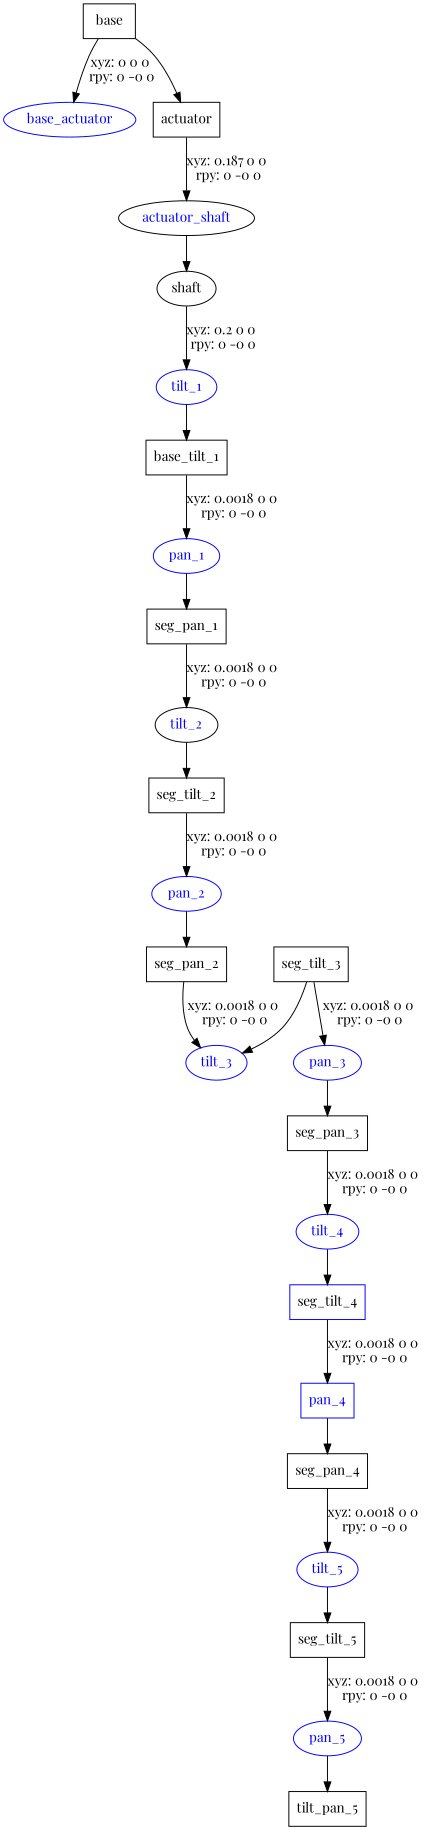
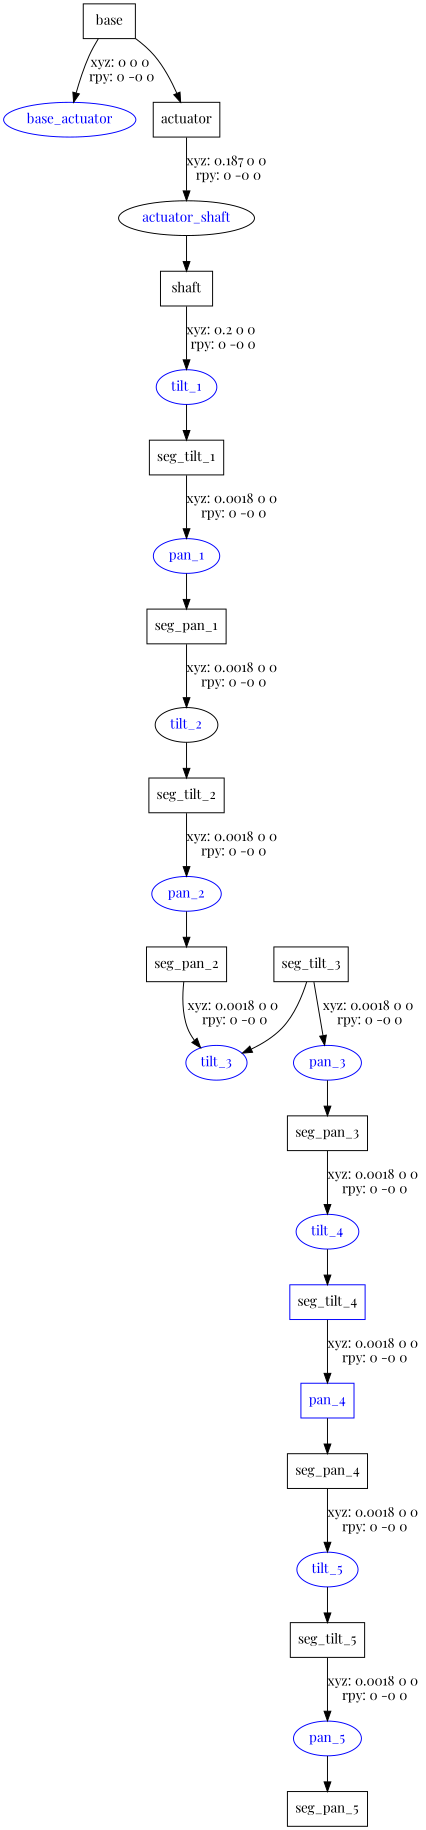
node "shaft": shape ellipse -> box
node "base_tilt_1": label "base_tilt_1" -> "seg_tilt_1"
node "tilt_pan_5": label "tilt_pan_5" -> "seg_pan_5"
